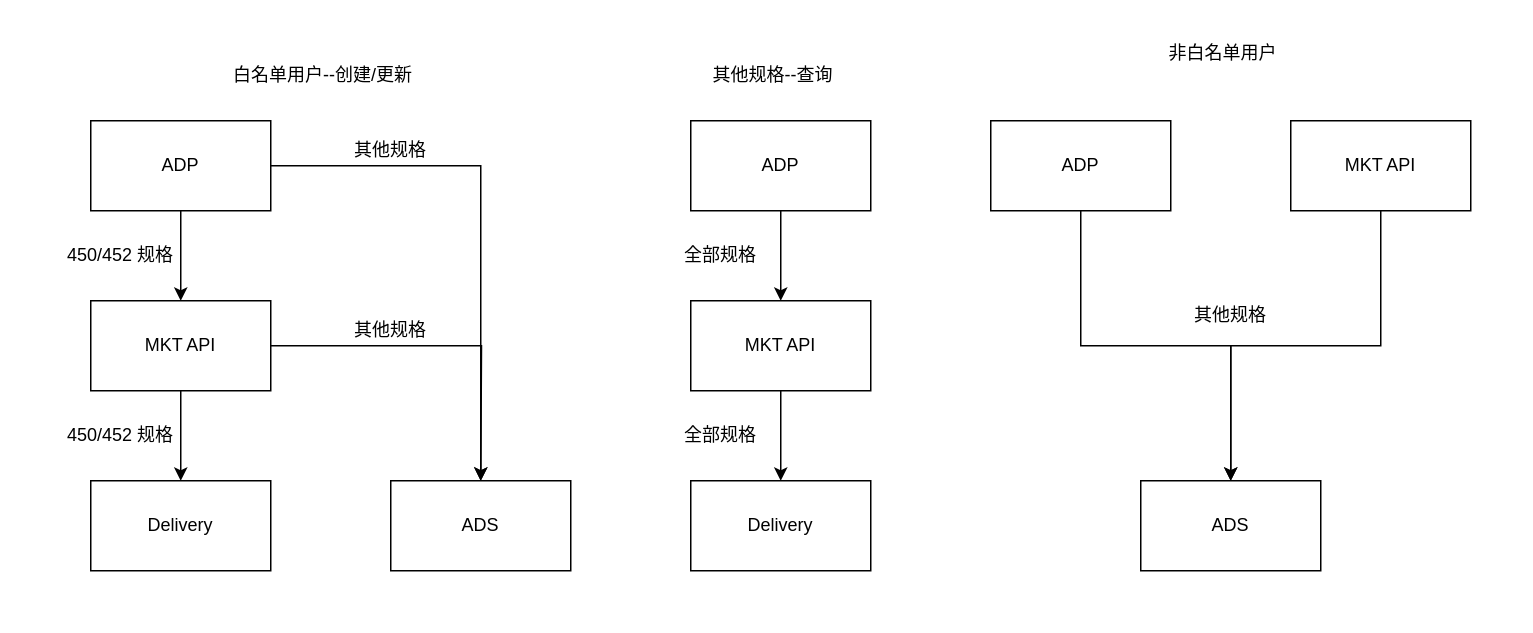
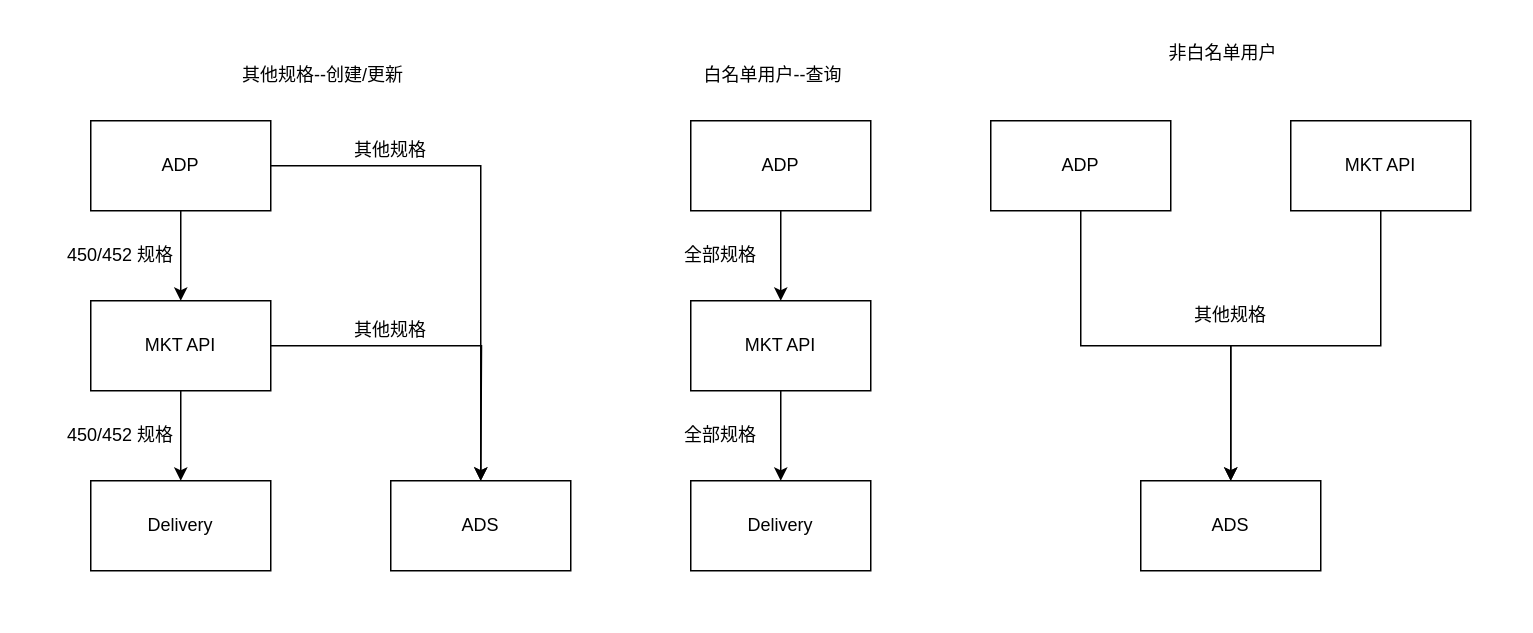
node "白名单用户--创建/更新": label "白名单用户--创建/更新" -> "其他规格--创建/更新"
node "其他规格--查询": label "其他规格--查询" -> "白名单用户--查询"
